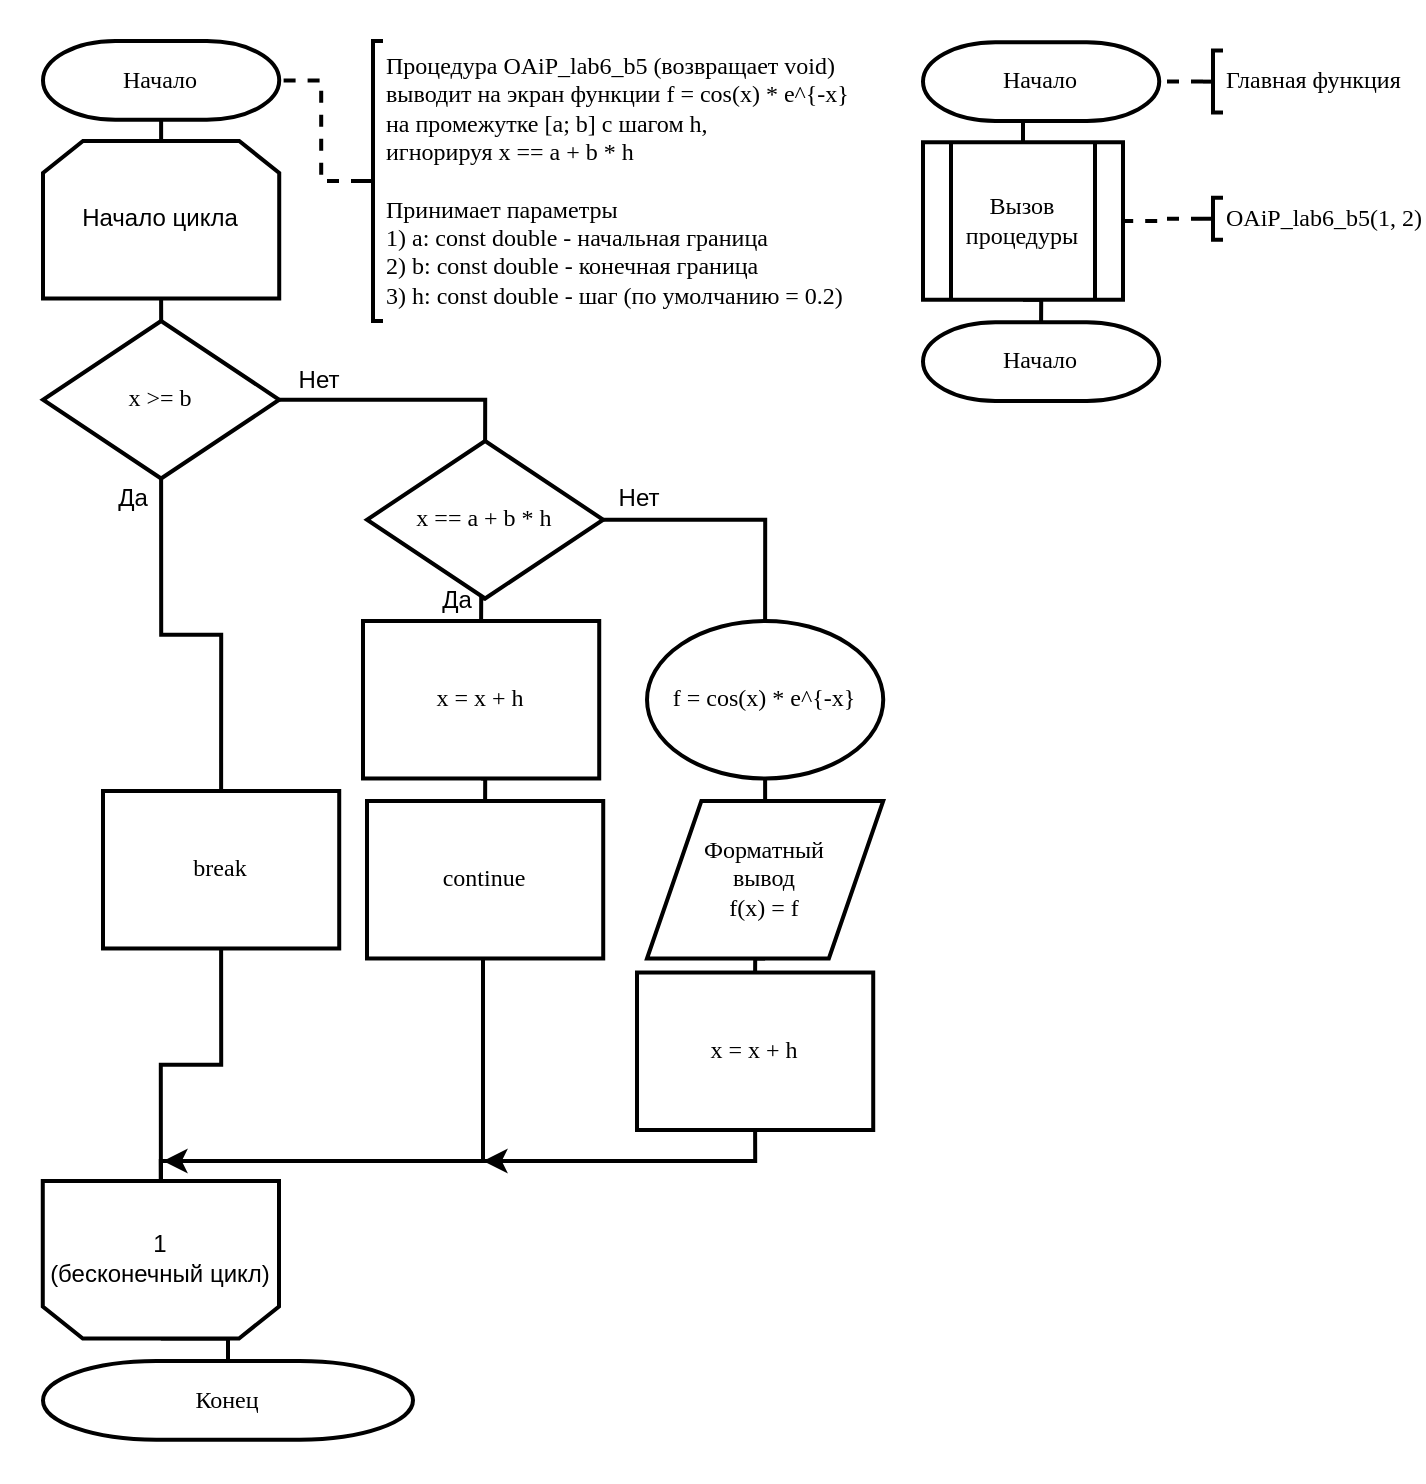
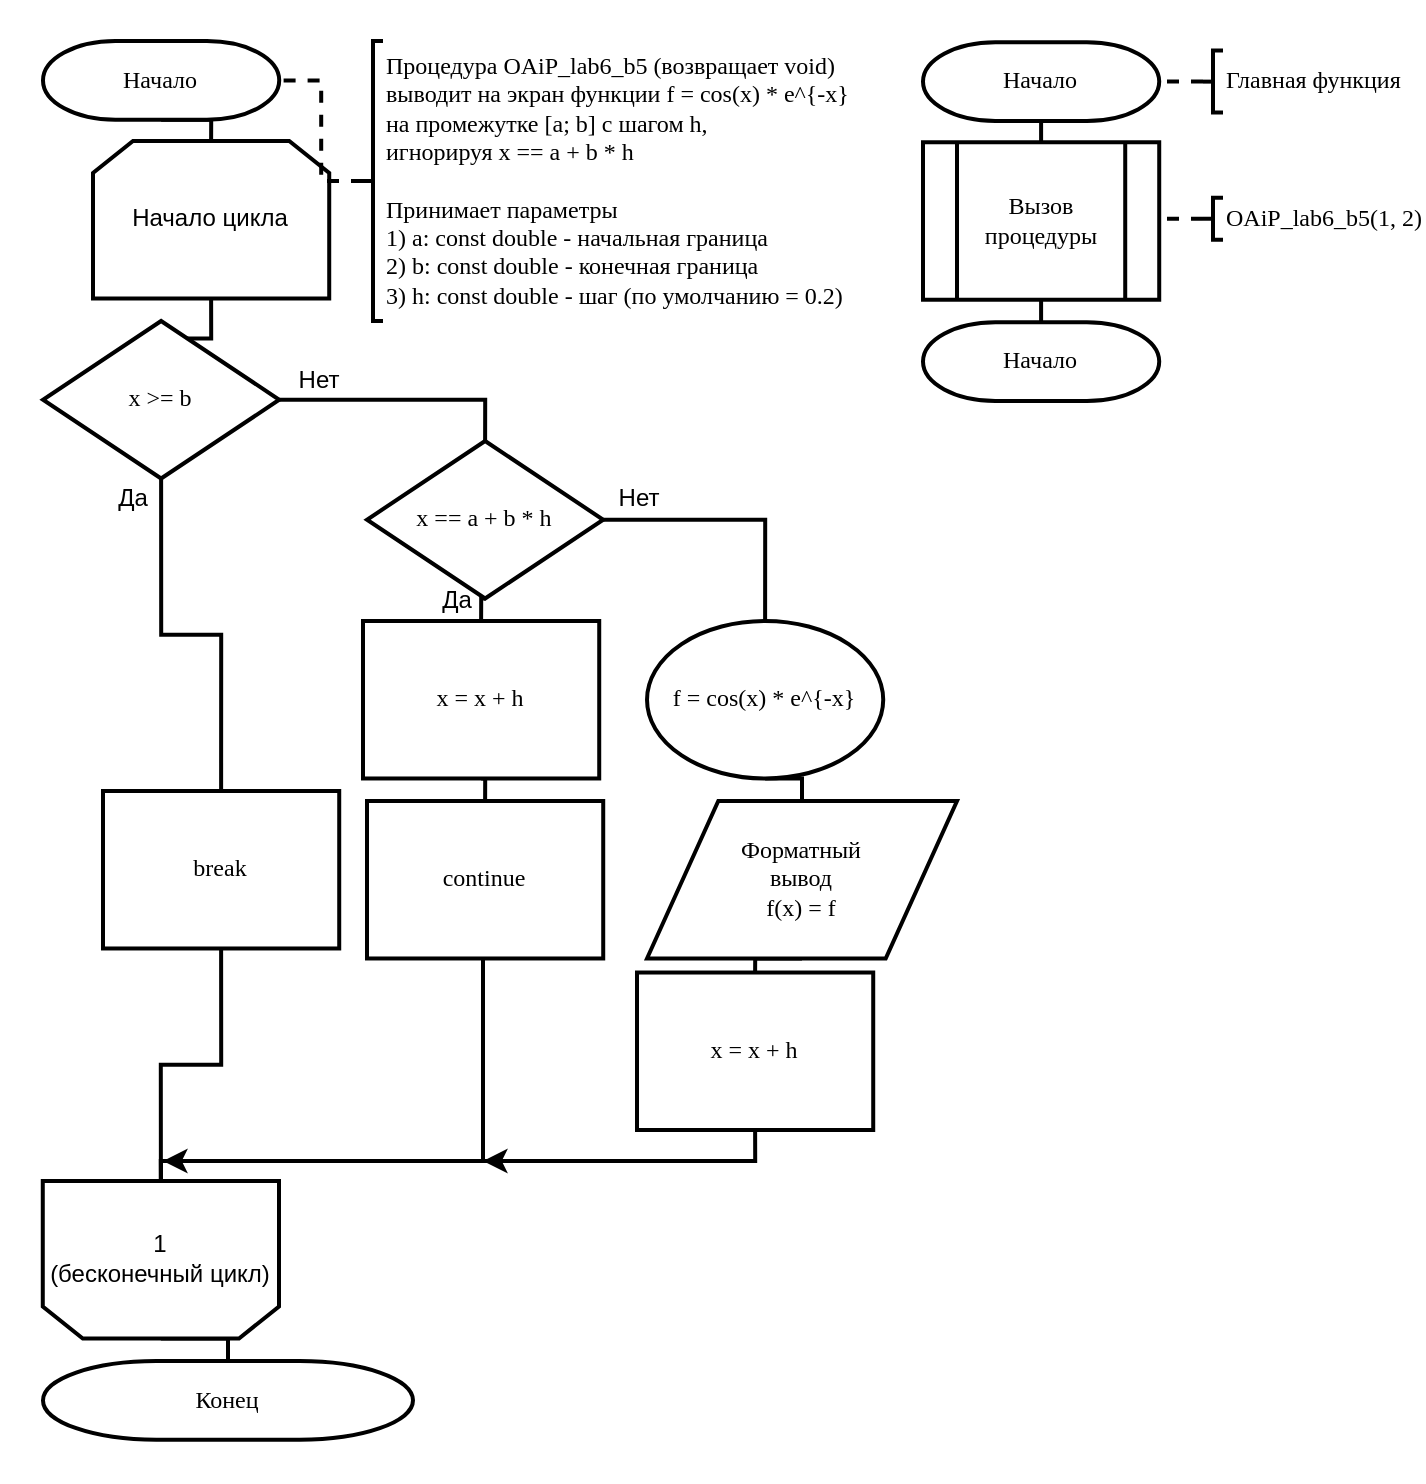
node "Начало цикла": moved (161, 220) -> (211, 220)
node "Вызов процедуры": size 200x157 -> 236x157
node "Форматный вывод f(x) = f": size 236x157 -> 310x157
